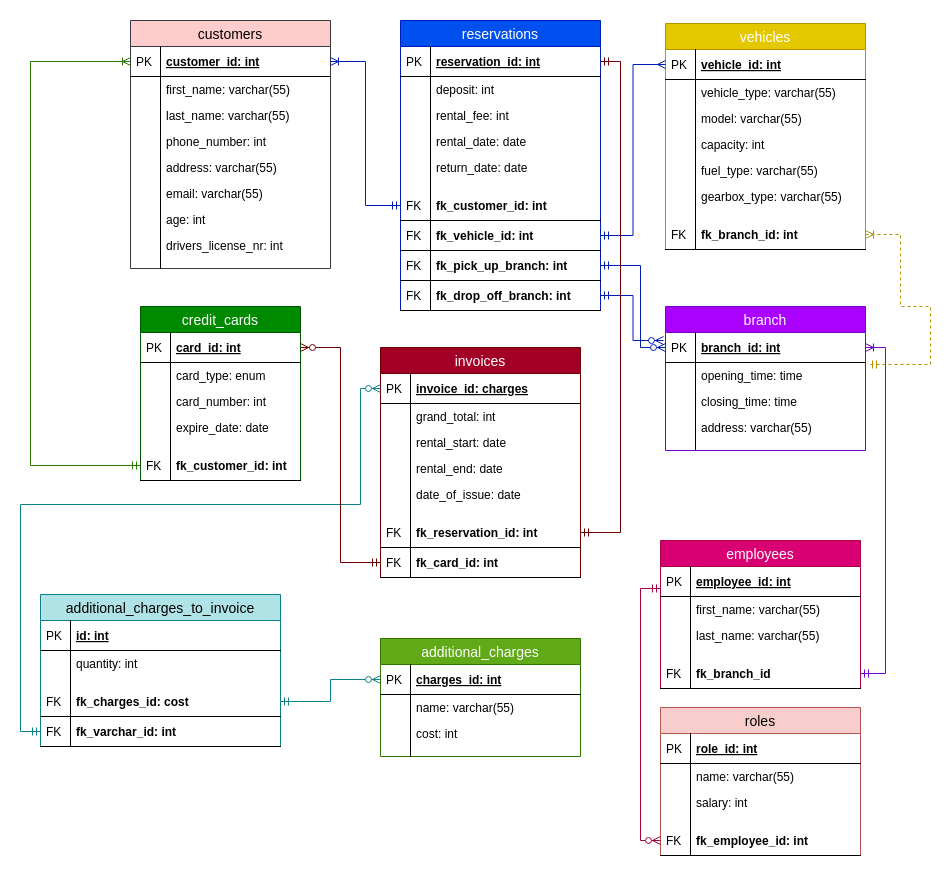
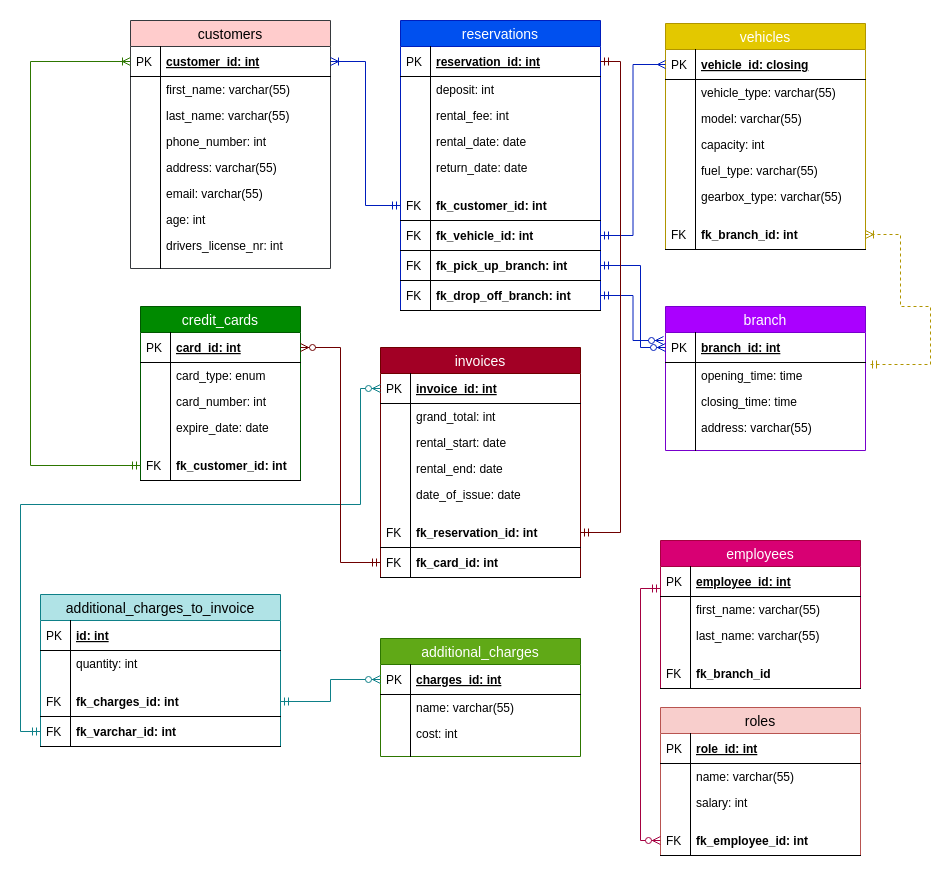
node "vehicle_id: int": label "vehicle_id: int" -> "vehicle_id: closing"
node "invoice_id: charges": label "invoice_id: charges" -> "invoice_id: int"
edge "branch_id: int" -- "fk_branch_id": removed
node "fk_charges_id: cost": label "fk_charges_id: cost" -> "fk_charges_id: int"
